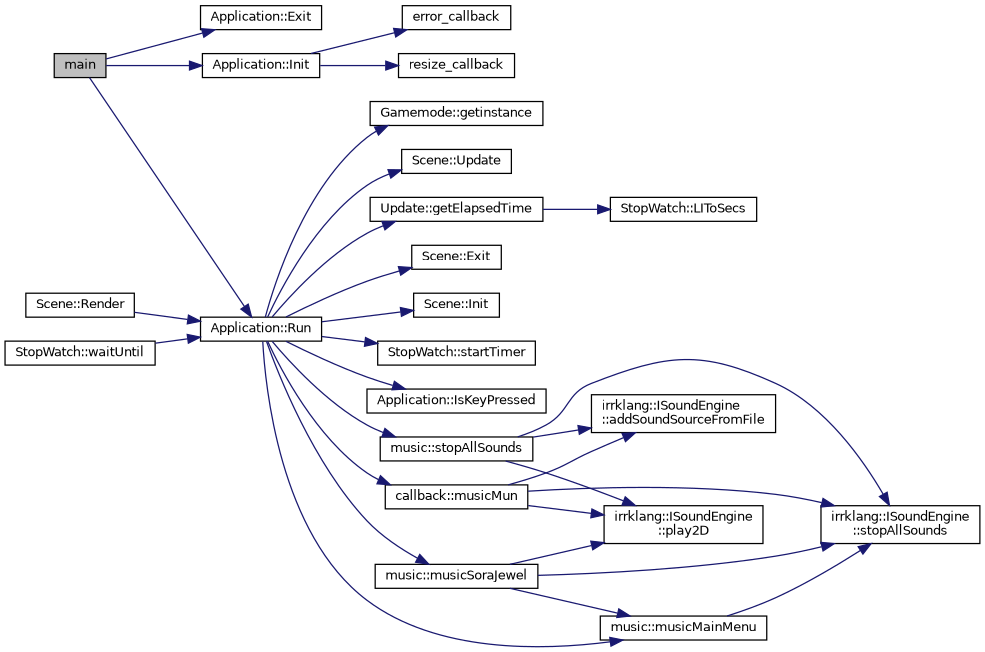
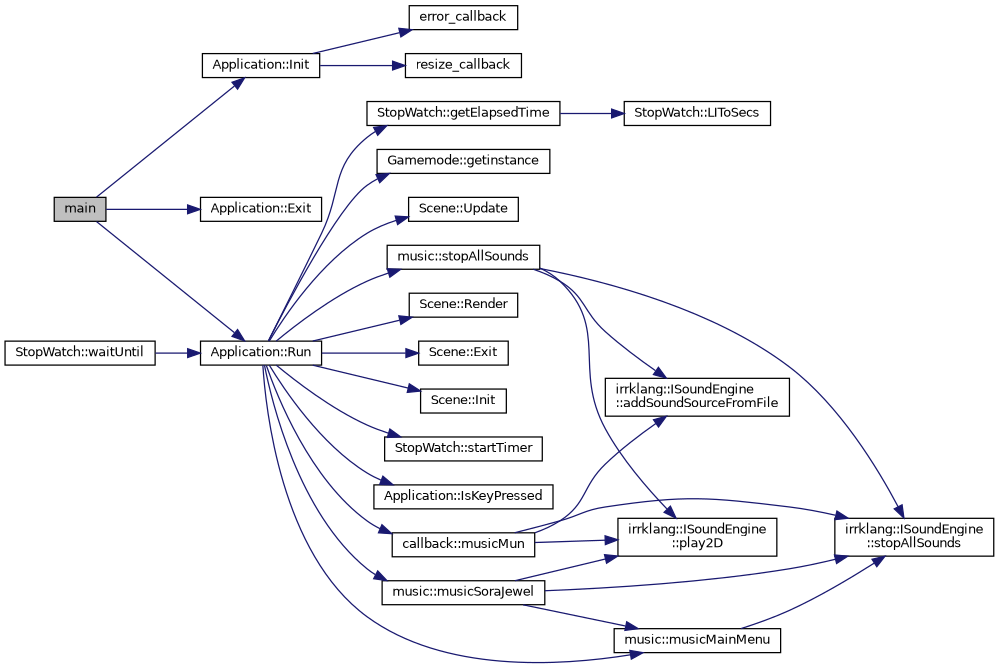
node "Update::getElapsedTime": label "Update::getElapsedTime" -> "StopWatch::getElapsedTime"
edge "Scene::Render" -> "Application::Run": reversed
